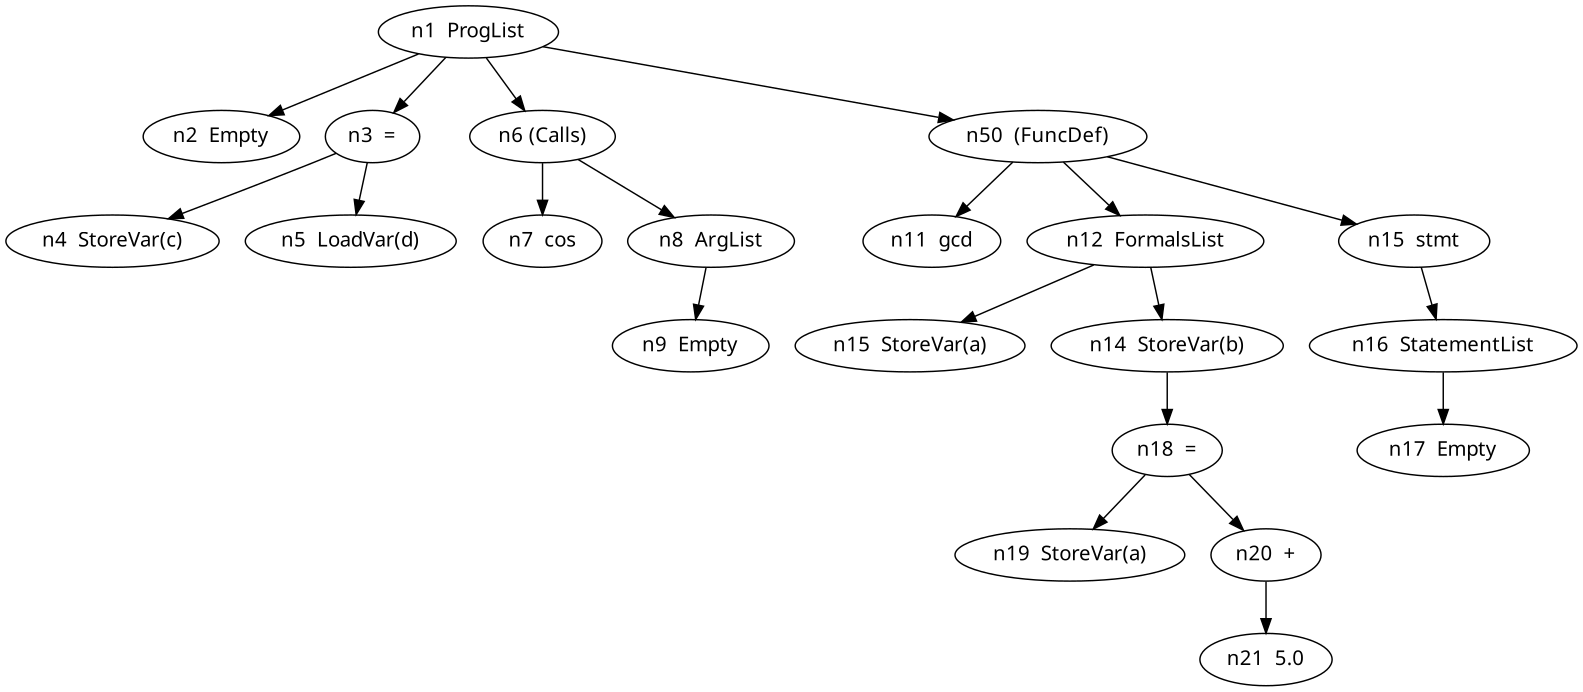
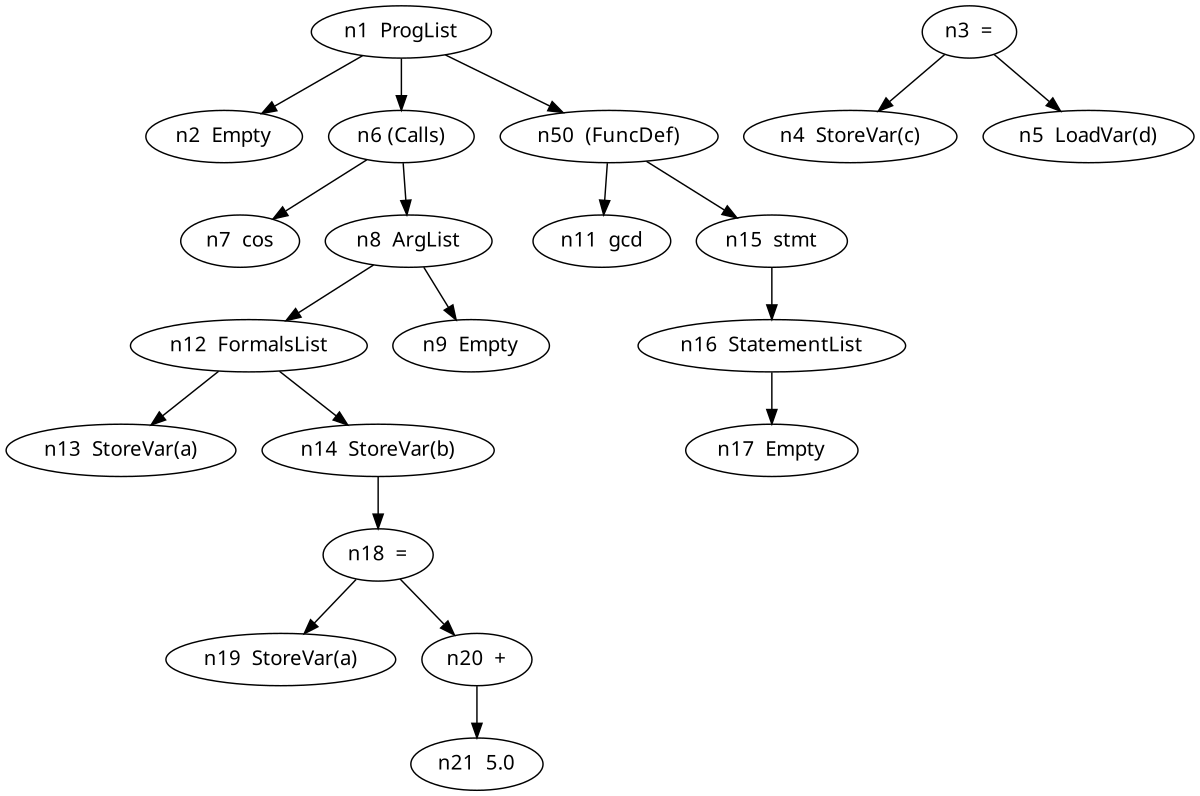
edge "n1  ProgList" -> "n3  =": removed
edge "n50  (FuncDef)" -> "n12  FormalsList": now "n8  ArgList" -> "n12  FormalsList"
node "n15  StoreVar(a)": label "n15  StoreVar(a)" -> "n13  StoreVar(a)"
